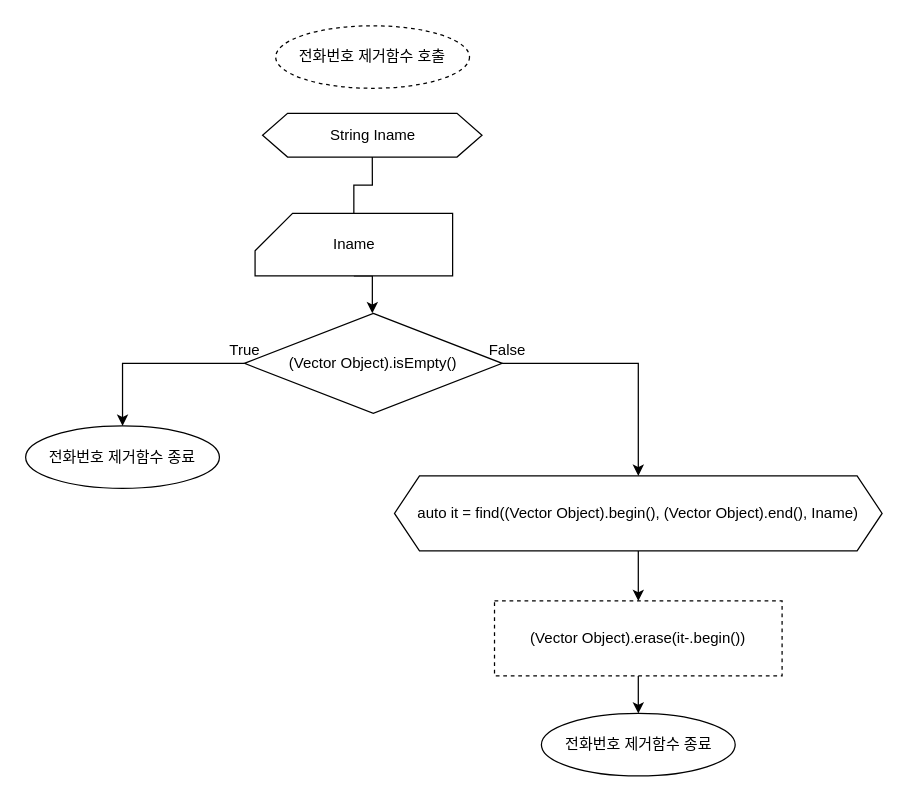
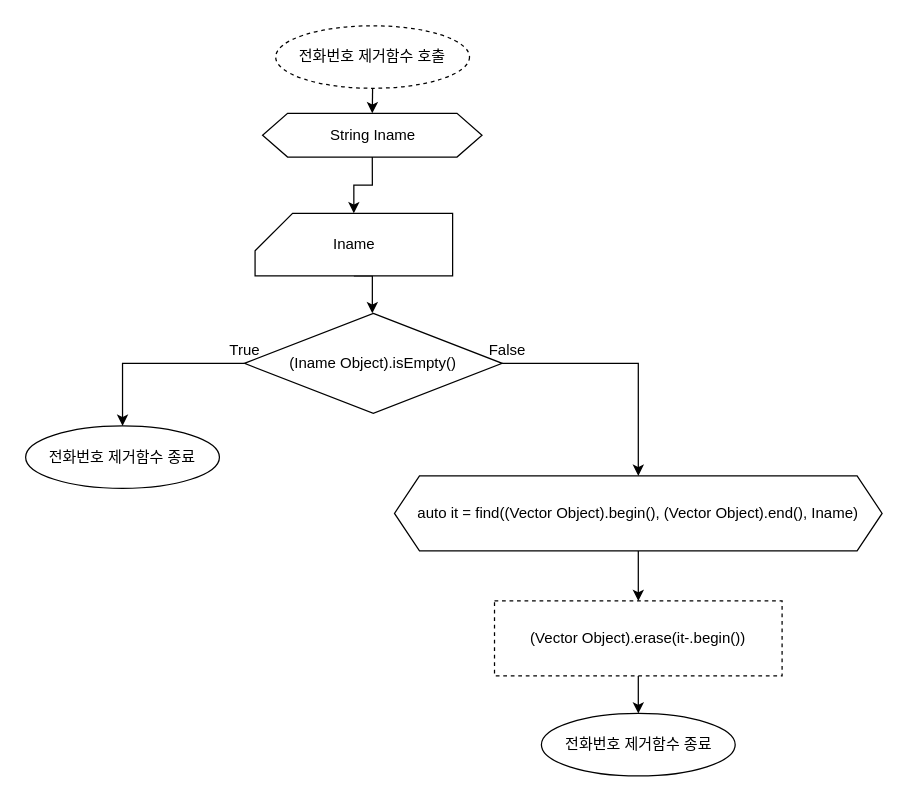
edge "전화번호 제거함수 호출" -> "String Iname": added
edge "String Iname" -- "Iname": arrowhead none -> classic
node "(Vector Object).isEmpty()": label "(Vector Object).isEmpty()" -> "(Iname Object).isEmpty()"
